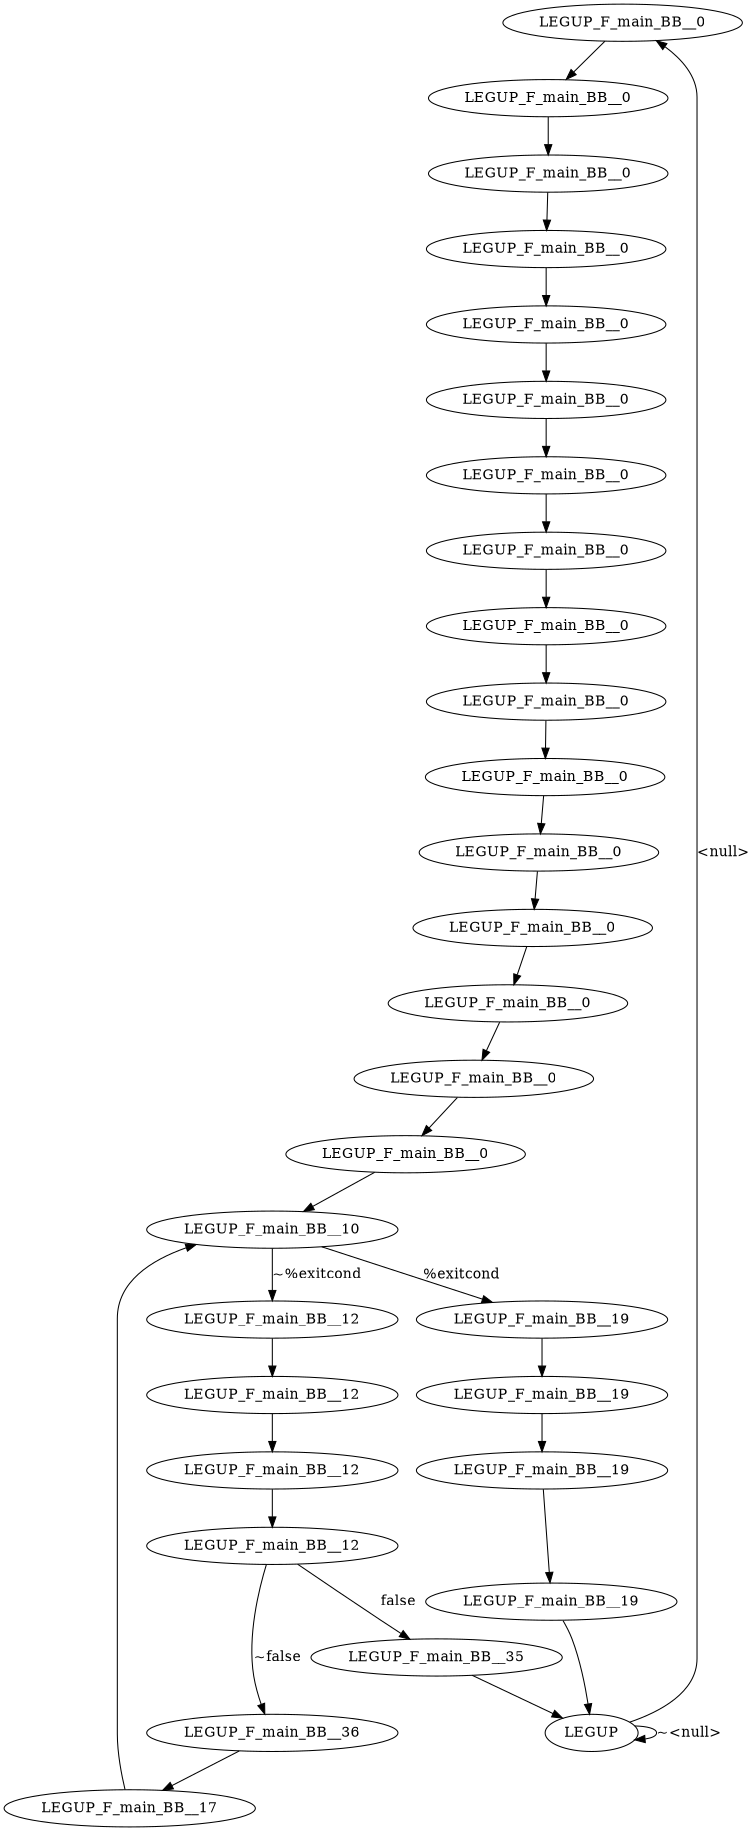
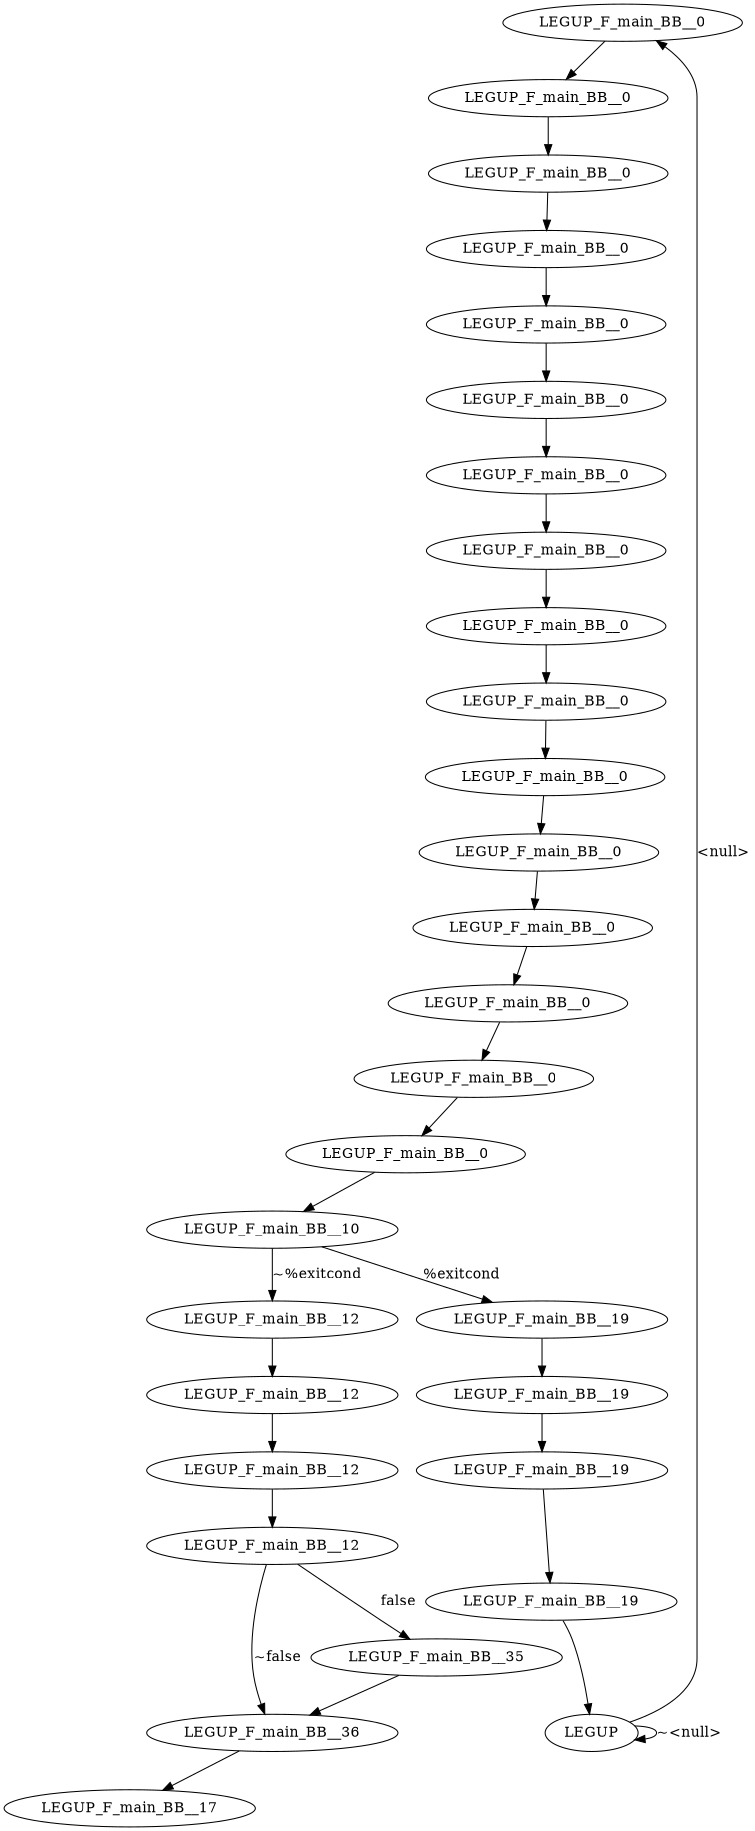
edge "LEGUP_F_main_BB__17" -> "LEGUP_F_main_BB__10": removed
edge "LEGUP_F_main_BB__35" -> "LEGUP": now "LEGUP_F_main_BB__35" -> "LEGUP_F_main_BB__36"
